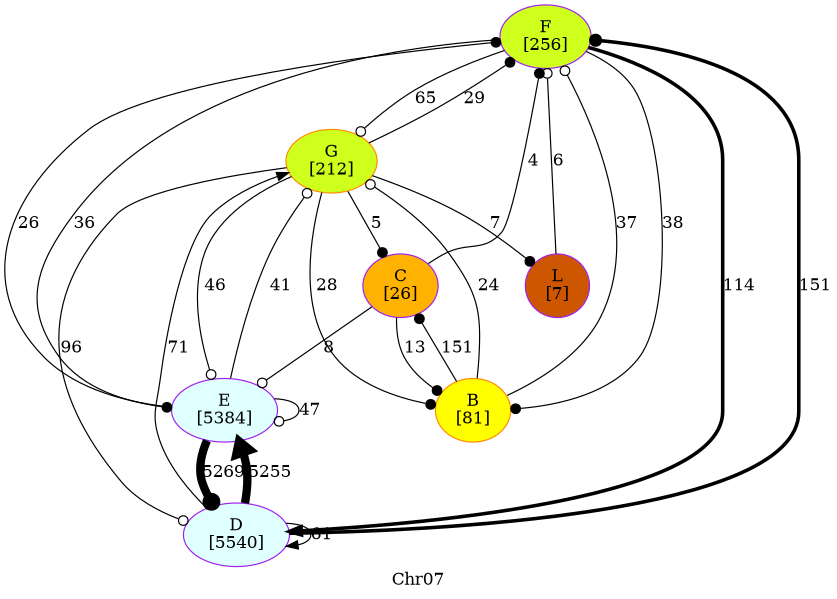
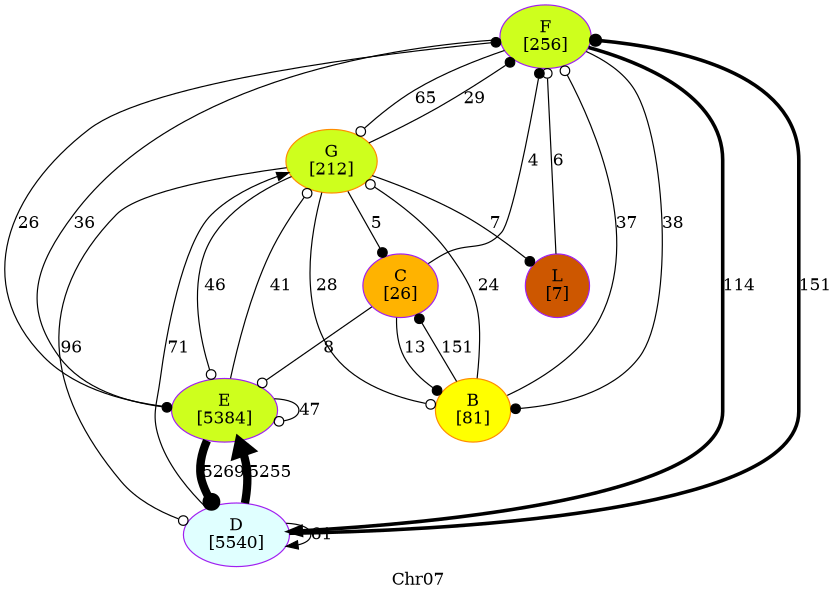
edge "G [212]" -> "B [81]": arrowhead dot -> odot
node "E [5384]": fillcolor #e0ffff -> #ceff1d
